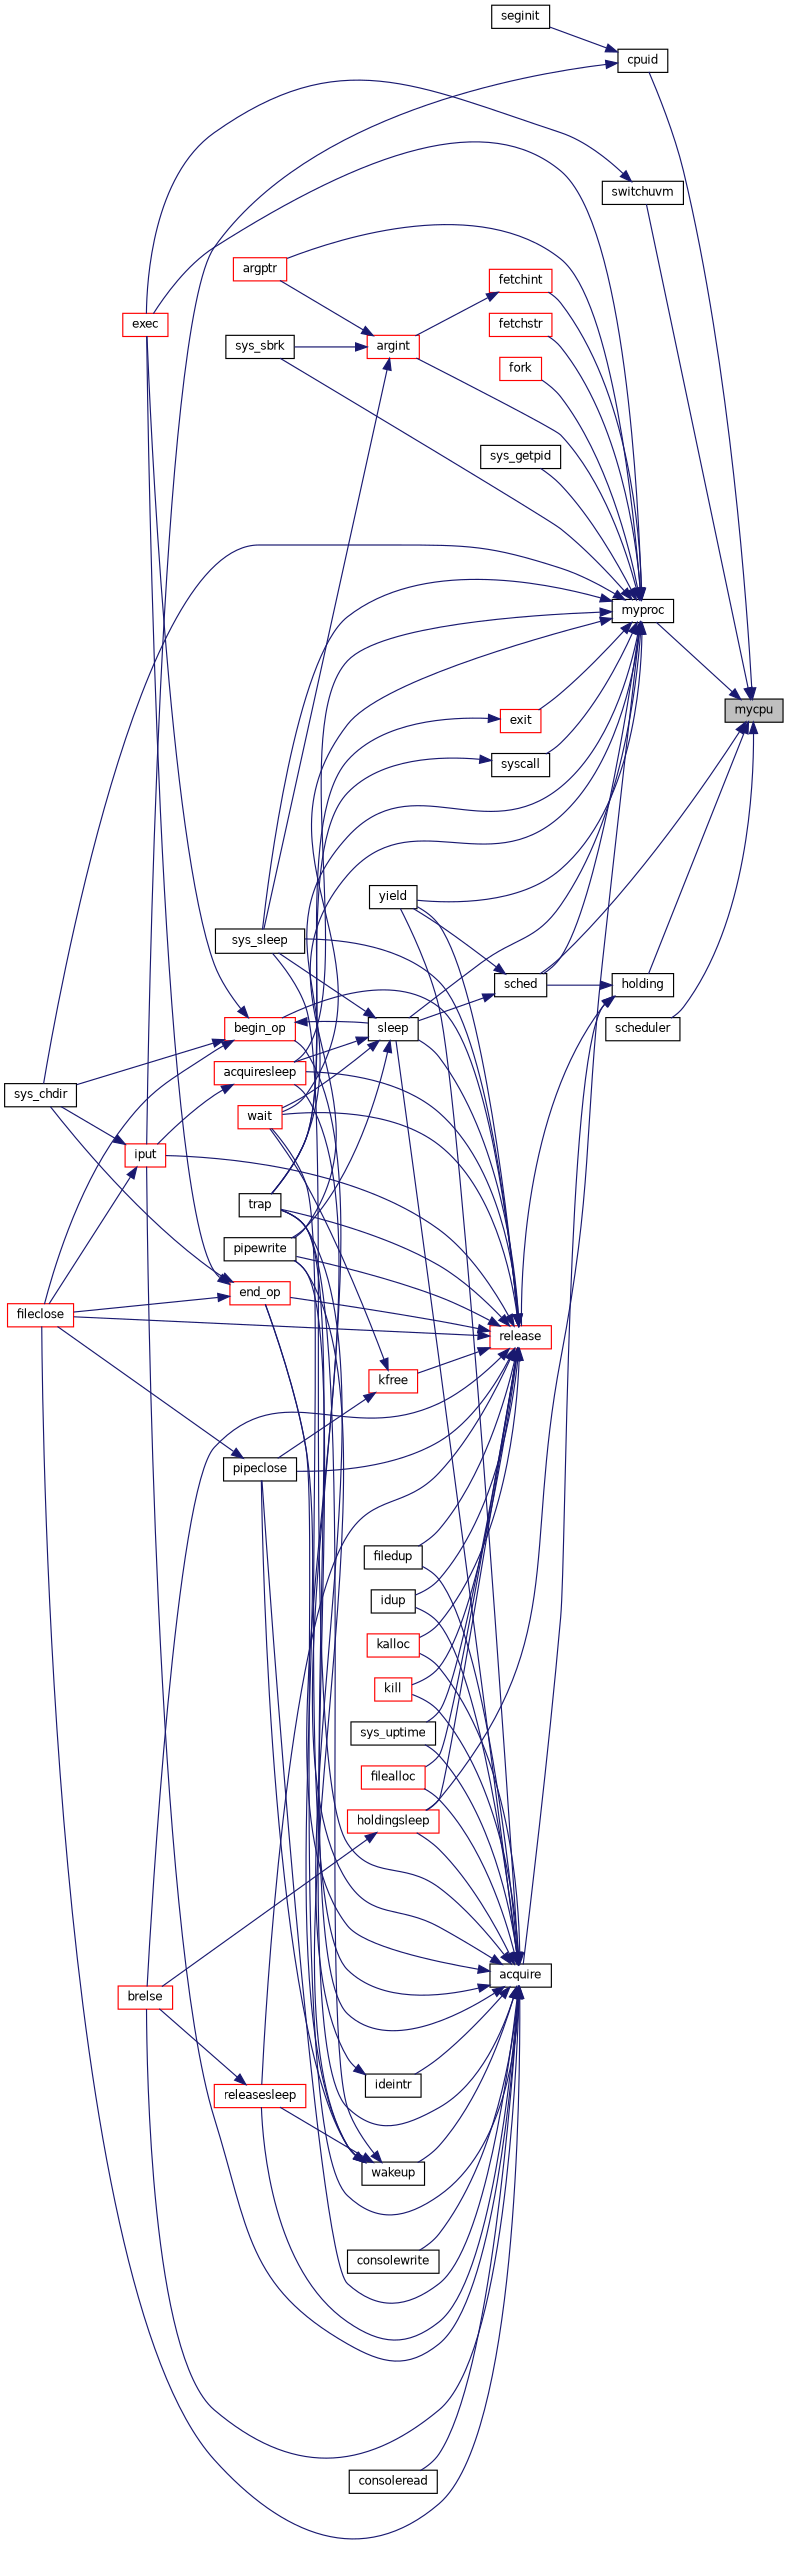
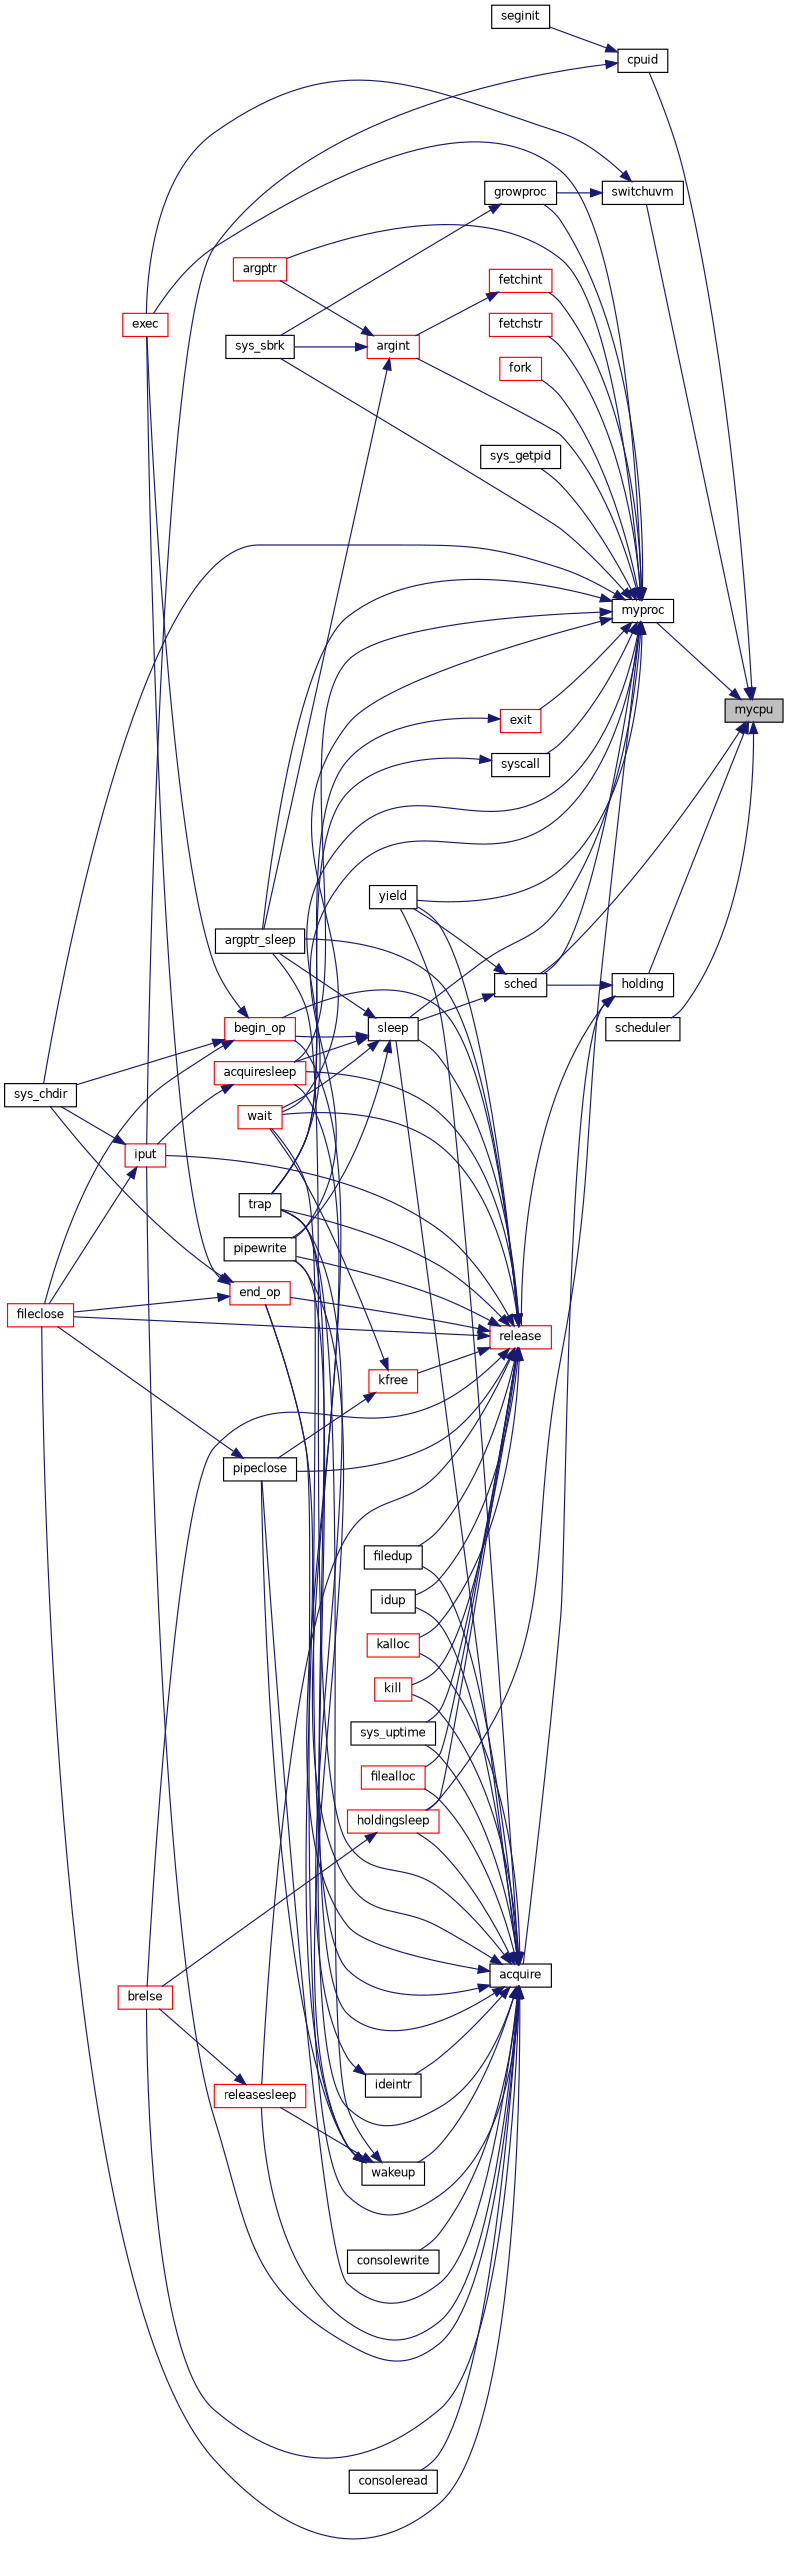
node "growproc": added
node "sys_sleep": label "sys_sleep" -> "argptr_sleep"
edge "sleep" -> "begin_op": reversed
